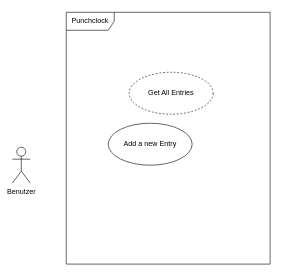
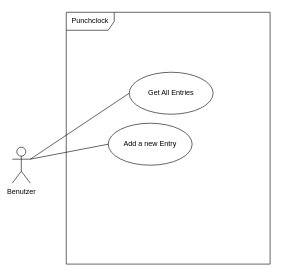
node "Get All Entries": style dashed -> solid
edge "Get All Entries" -- "Benutzer": added
edge "Add a new Entry" -- "Benutzer": added
